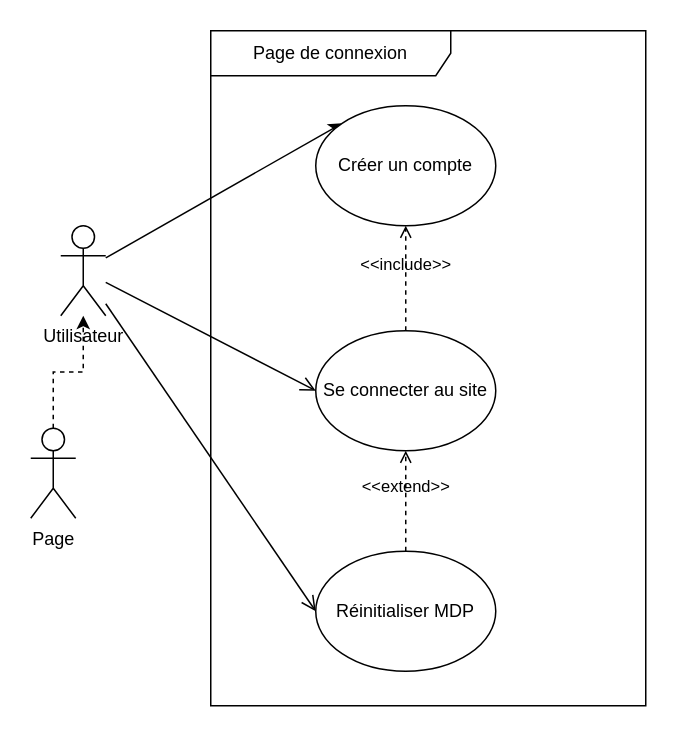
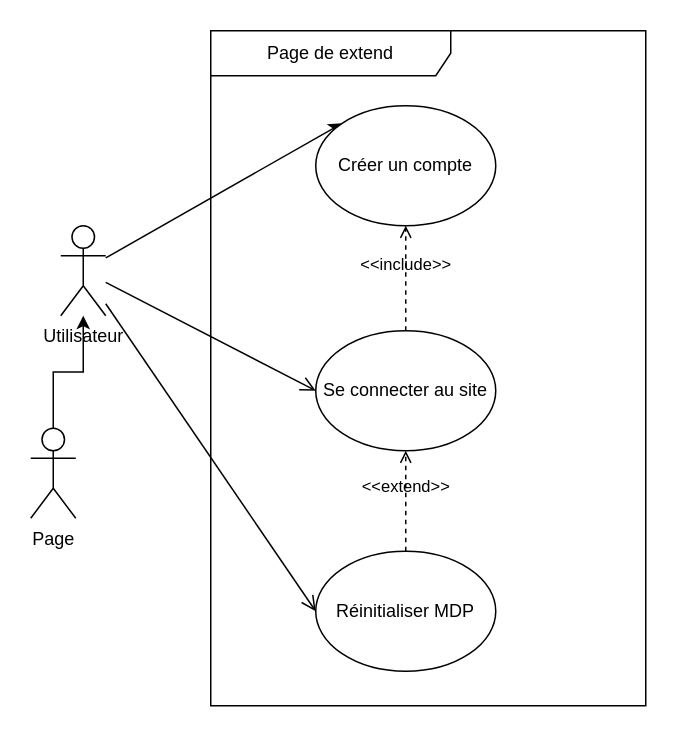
node "Page de connexion": label "Page de connexion" -> "Page de extend"
edge "Page" -> "Utilisateur": style dashed -> solid
